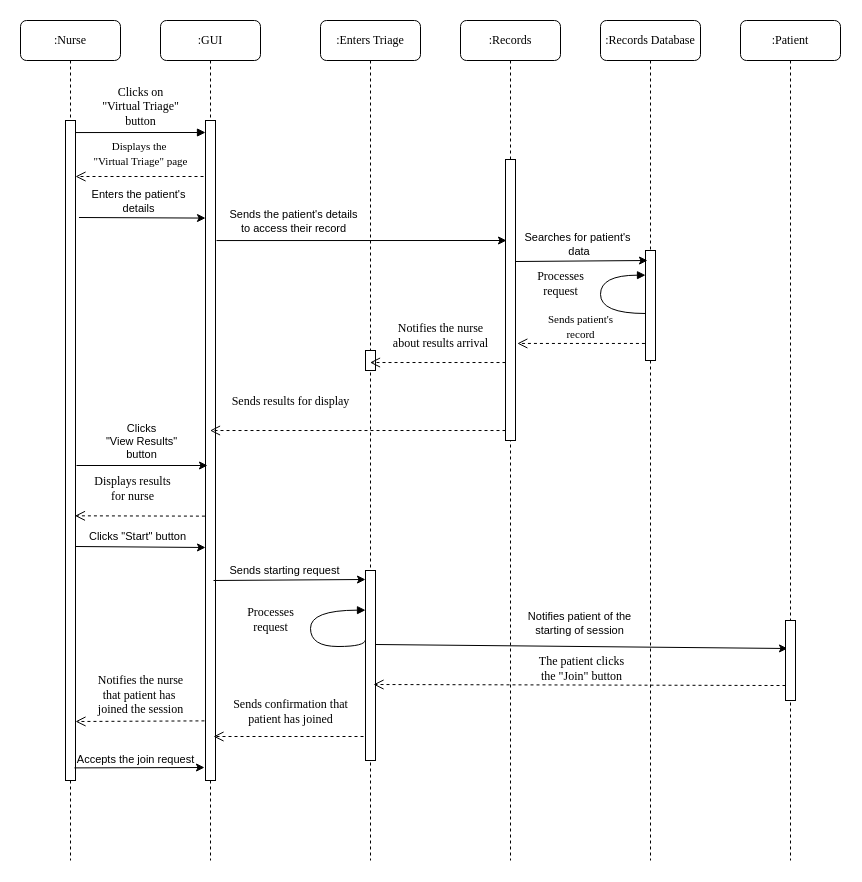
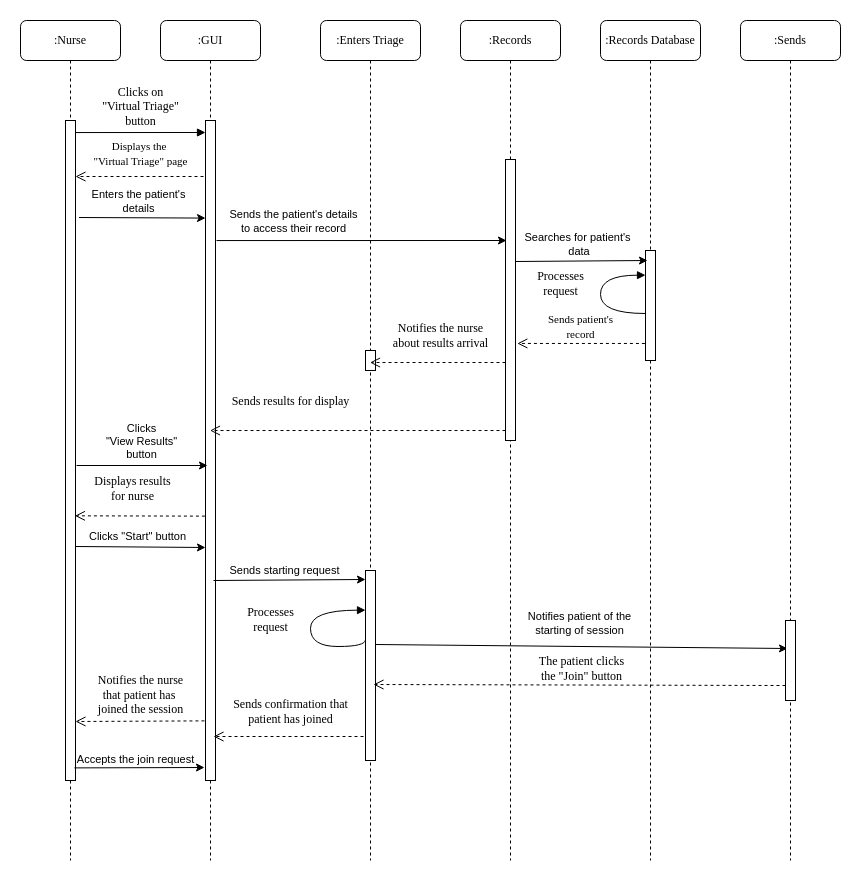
node ":Patient": label ":Patient" -> ":Sends"
